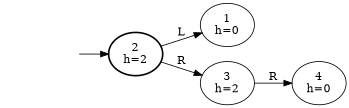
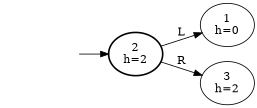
node "4 h=0": removed
